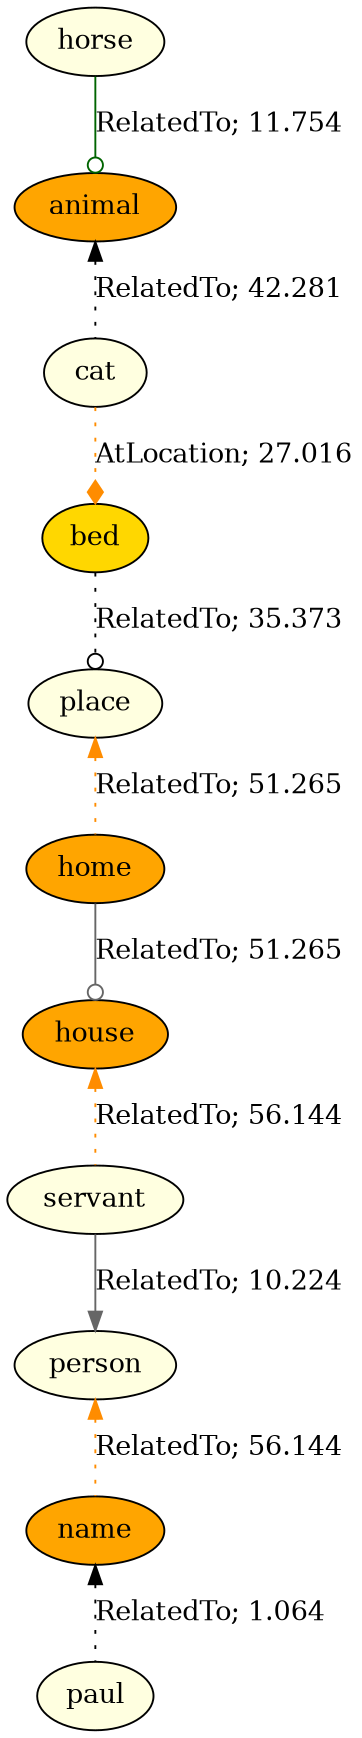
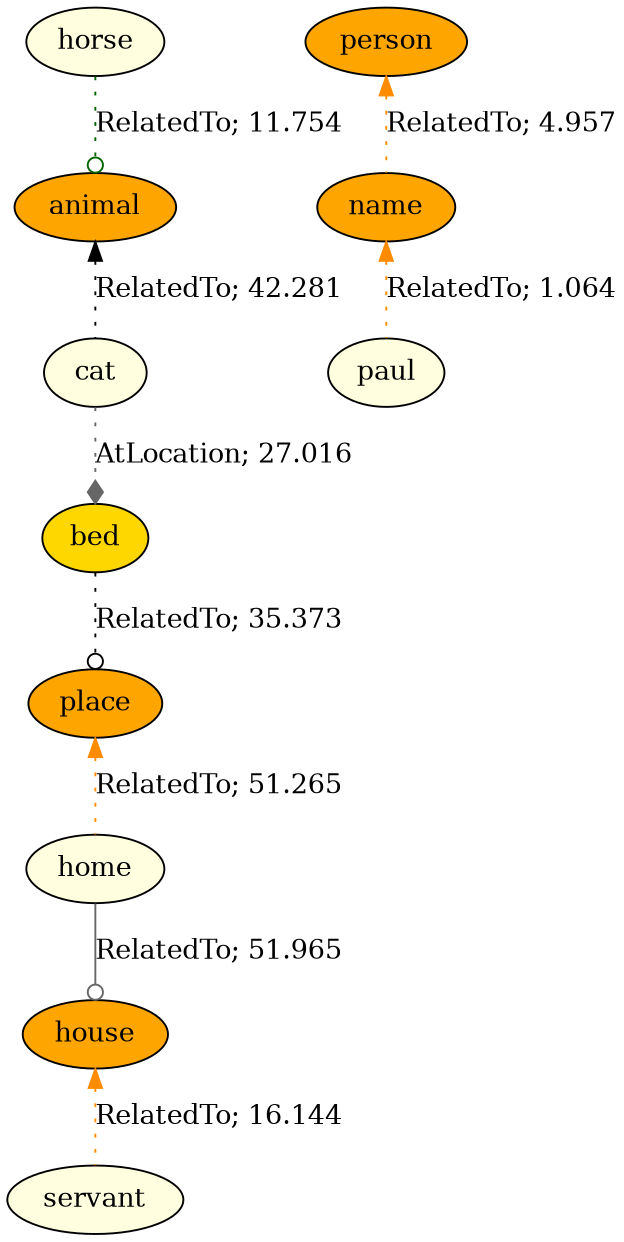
edge "horse" -> "animal": style solid -> dotted
edge "cat" -> "bed": color darkorange -> gray40
node "place": fillcolor lightyellow -> orange
node "home": fillcolor orange -> lightyellow
edge "home" -> "house": label "RelatedTo; 51.265" -> "RelatedTo; 51.965"
edge "servant" -> "house": label "RelatedTo; 56.144" -> "RelatedTo; 16.144"
edge "servant" -> "person": removed, label "RelatedTo; 10.224"
node "person": fillcolor lightyellow -> orange
edge "name" -> "person": label "RelatedTo; 56.144" -> "RelatedTo; 4.957"
edge "paul" -> "name": color black -> darkorange
